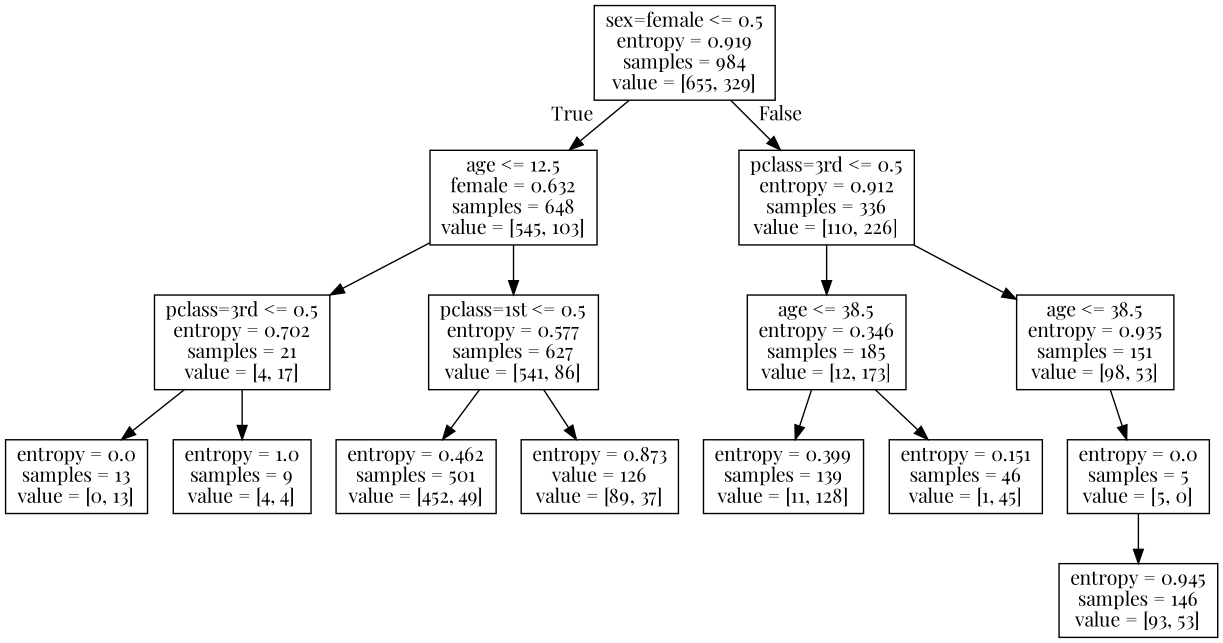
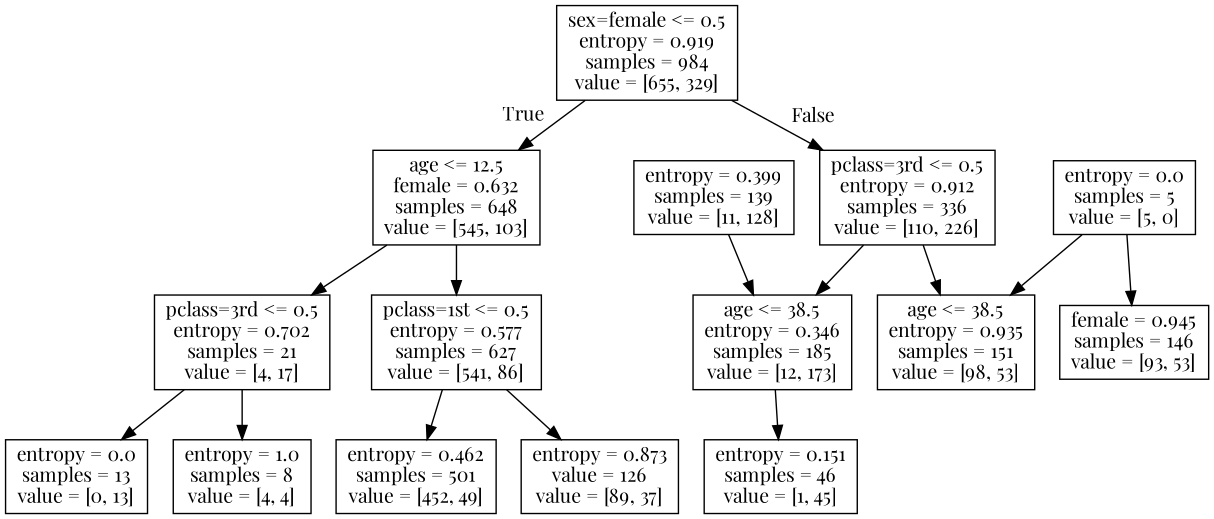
edge "age <= 38.5 entropy = 0.346 samples = 185 value = [12, 173]" -> "entropy = 0.399 samples = 139 value = [11, 128]": reversed
edge "age <= 38.5 entropy = 0.935 samples = 151 value = [98, 53]" -> "entropy = 0.0 samples = 5 value = [5, 0]": reversed
node "entropy = 1.0 samples = 9 value = [4, 4]": label "entropy = 1.0 samples = 9 value = [4, 4]" -> "entropy = 1.0 samples = 8 value = [4, 4]"
node "entropy = 0.945 samples = 146 value = [93, 53]": label "entropy = 0.945 samples = 146 value = [93, 53]" -> "female = 0.945 samples = 146 value = [93, 53]"
